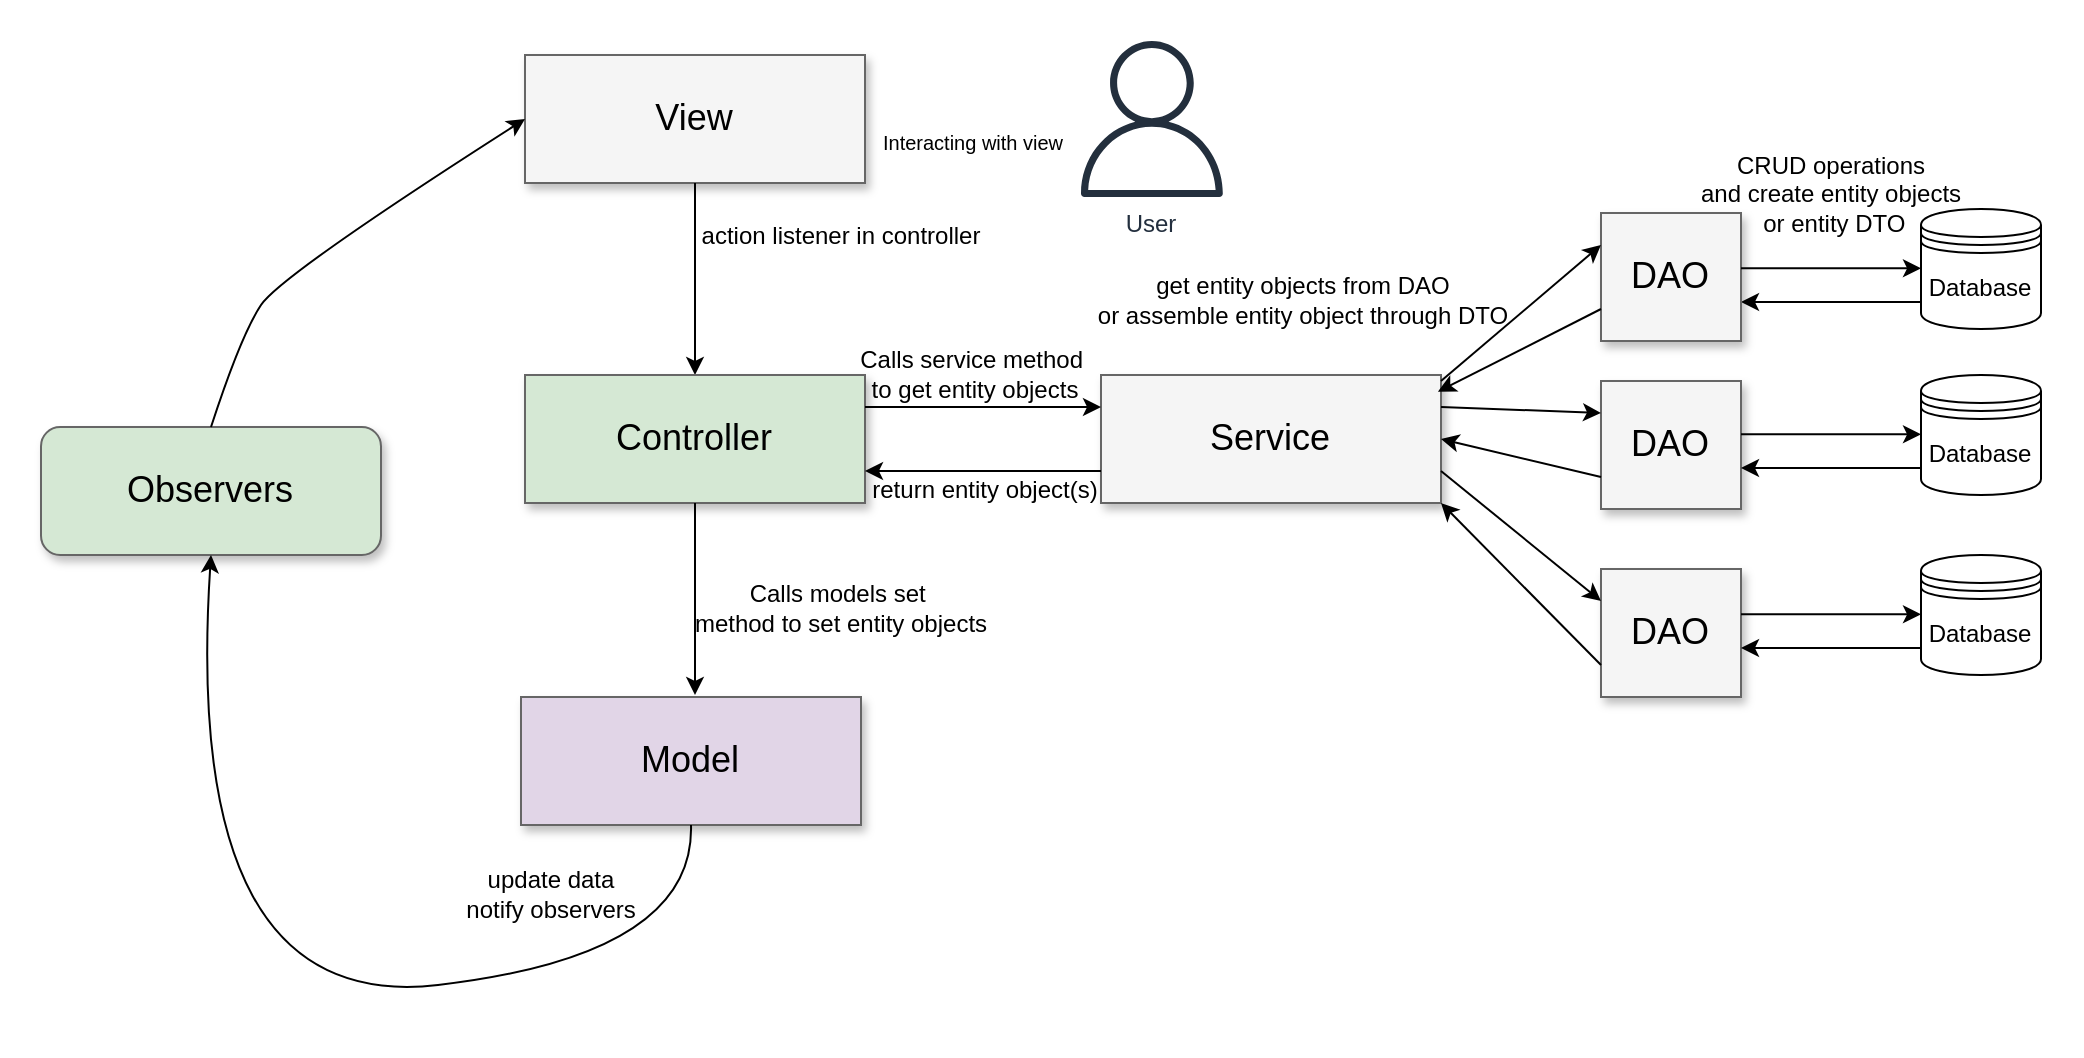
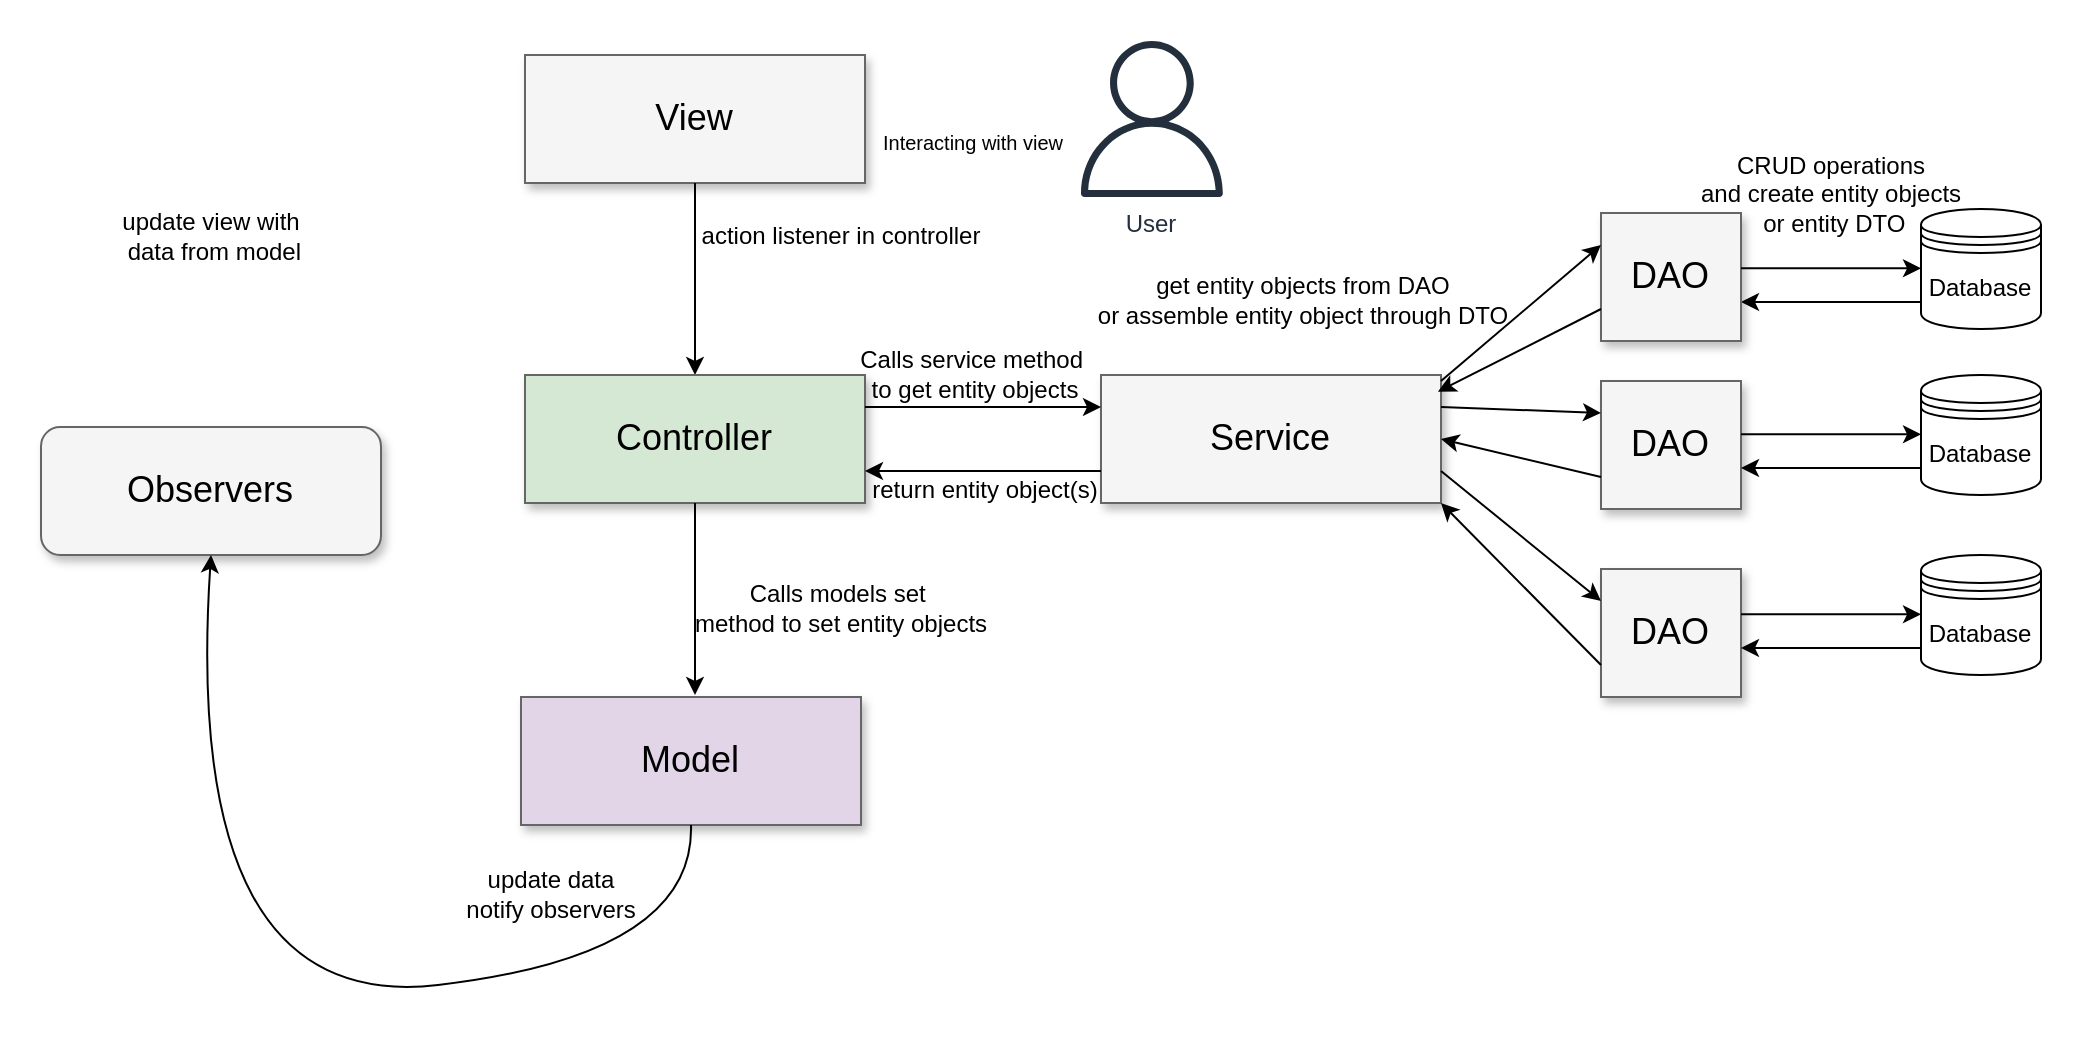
node "update view with data from model": added
edge "Observers" -> "View": removed
node "Observers": fillcolor #d5e8d4 -> #f5f5f5
